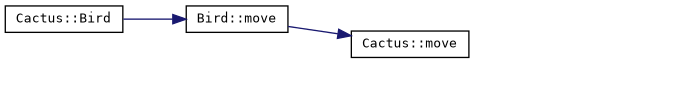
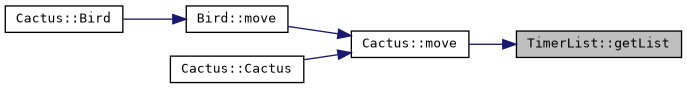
node "TimerList::getList": added
node "Cactus::Cactus": added
